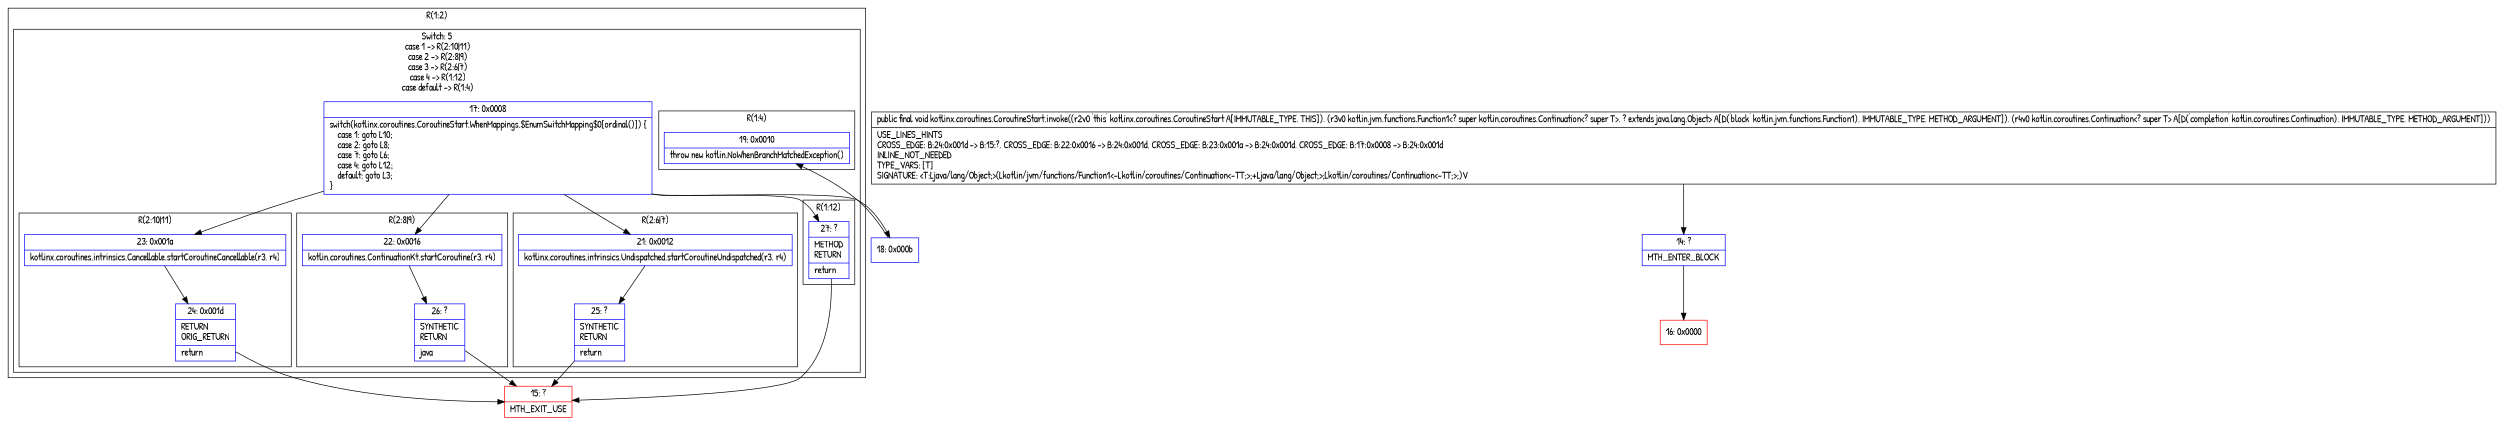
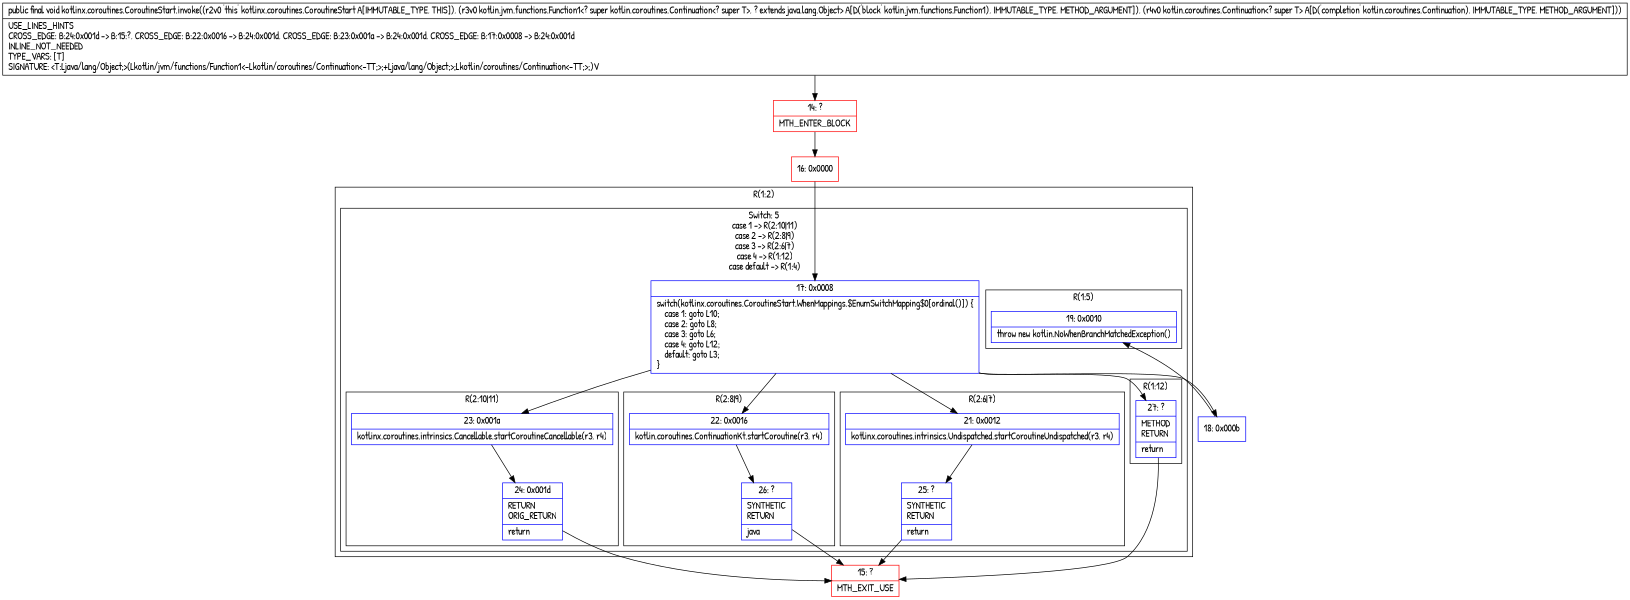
cluster "R(1:4)": label "R(1:4)" -> "R(1:5)"
node "17: 0x0008": text "case 7: goto L6;" -> "case 3: goto L6;"
edge "16: 0x0000" -> "17: 0x0008": added
node "14: ?": color blue -> red
